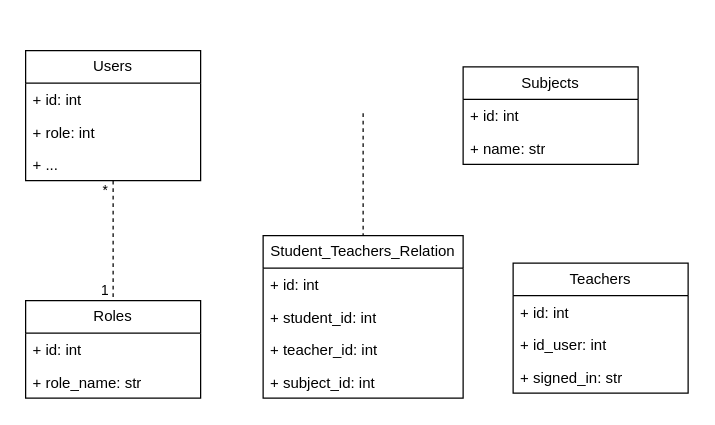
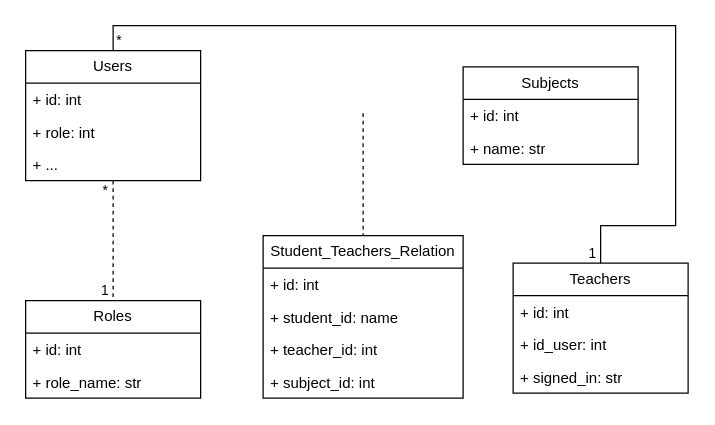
edge "Users" -- "Teachers": added, labels "*", "1"
node "+ student_id: int": label "+ student_id: int" -> "+ student_id: name"
